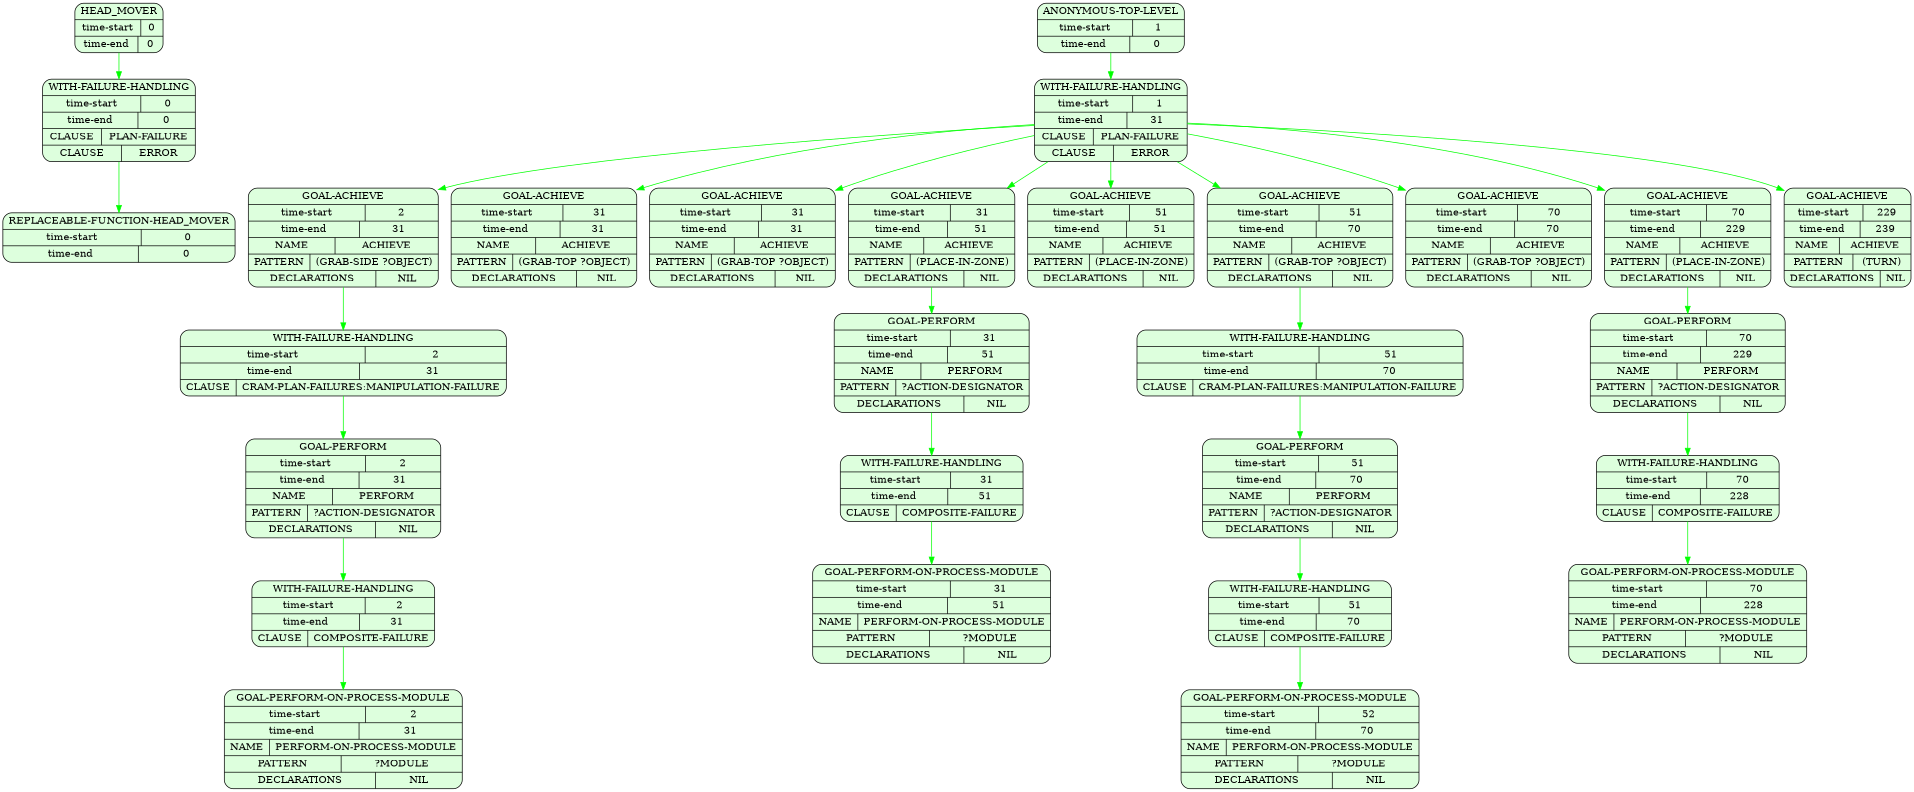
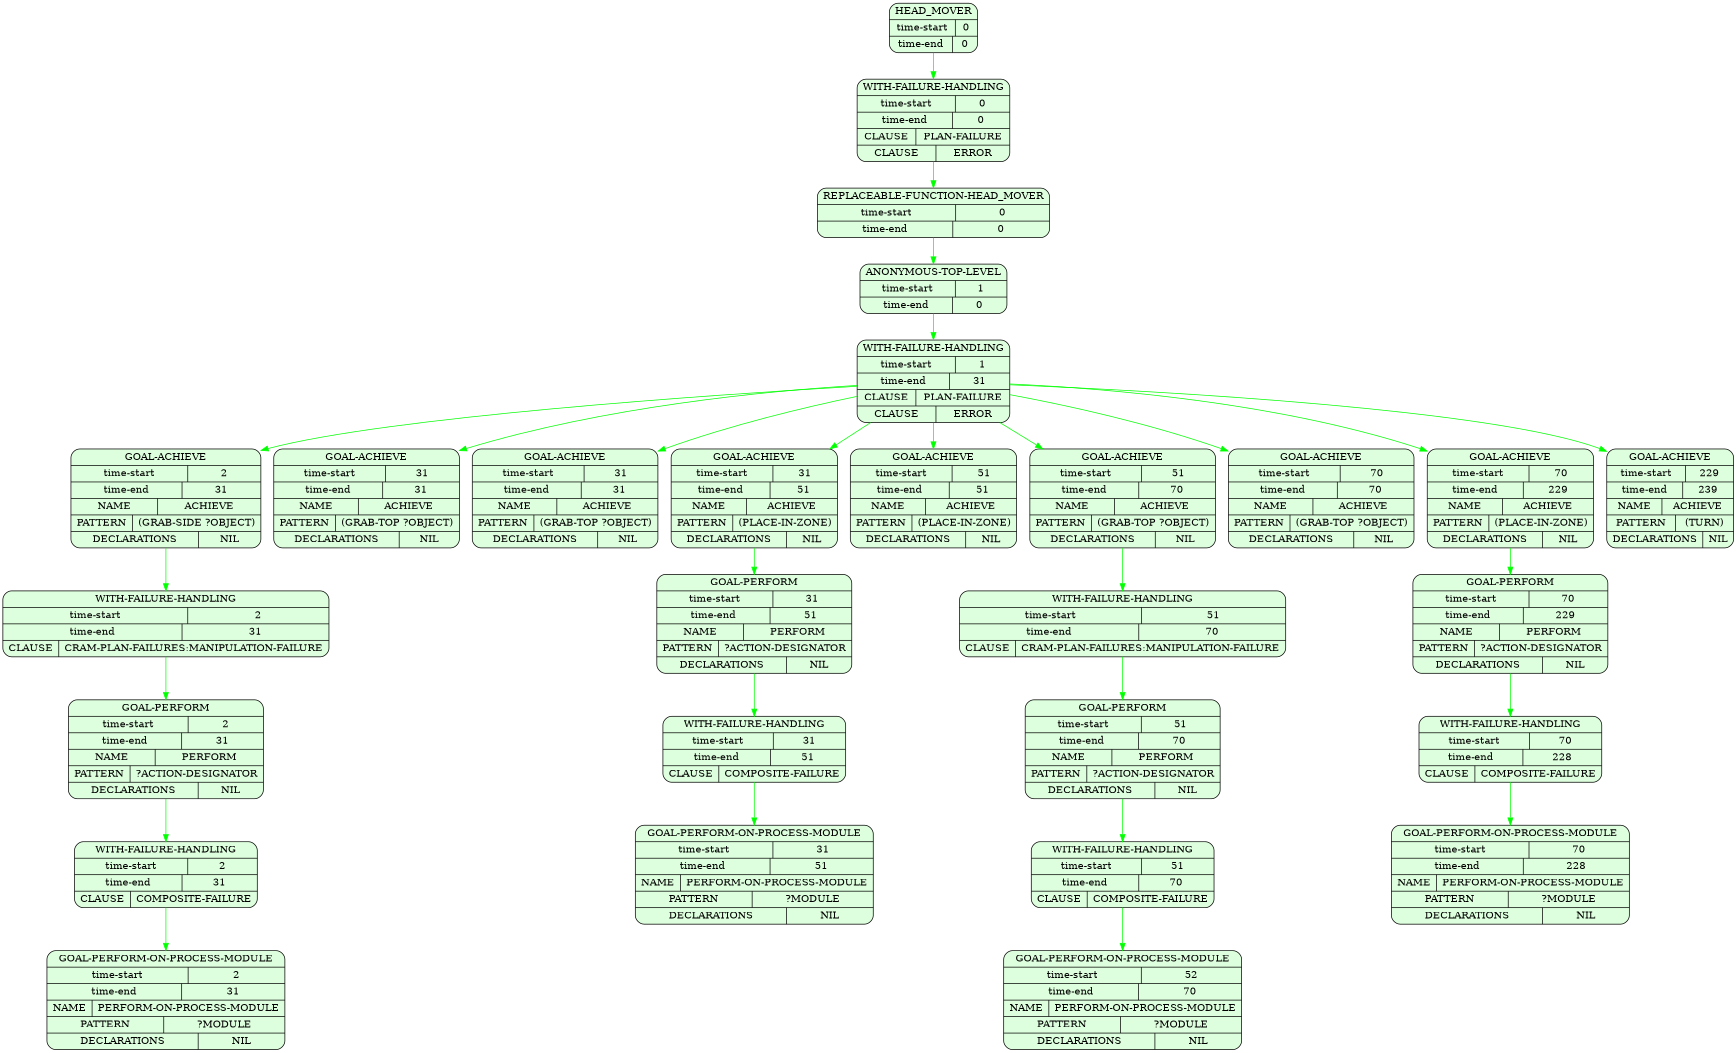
edge "REPLACEABLE-FUNCTION-HEAD_MOVER" -> "ANONYMOUS-TOP-LEVEL": added
